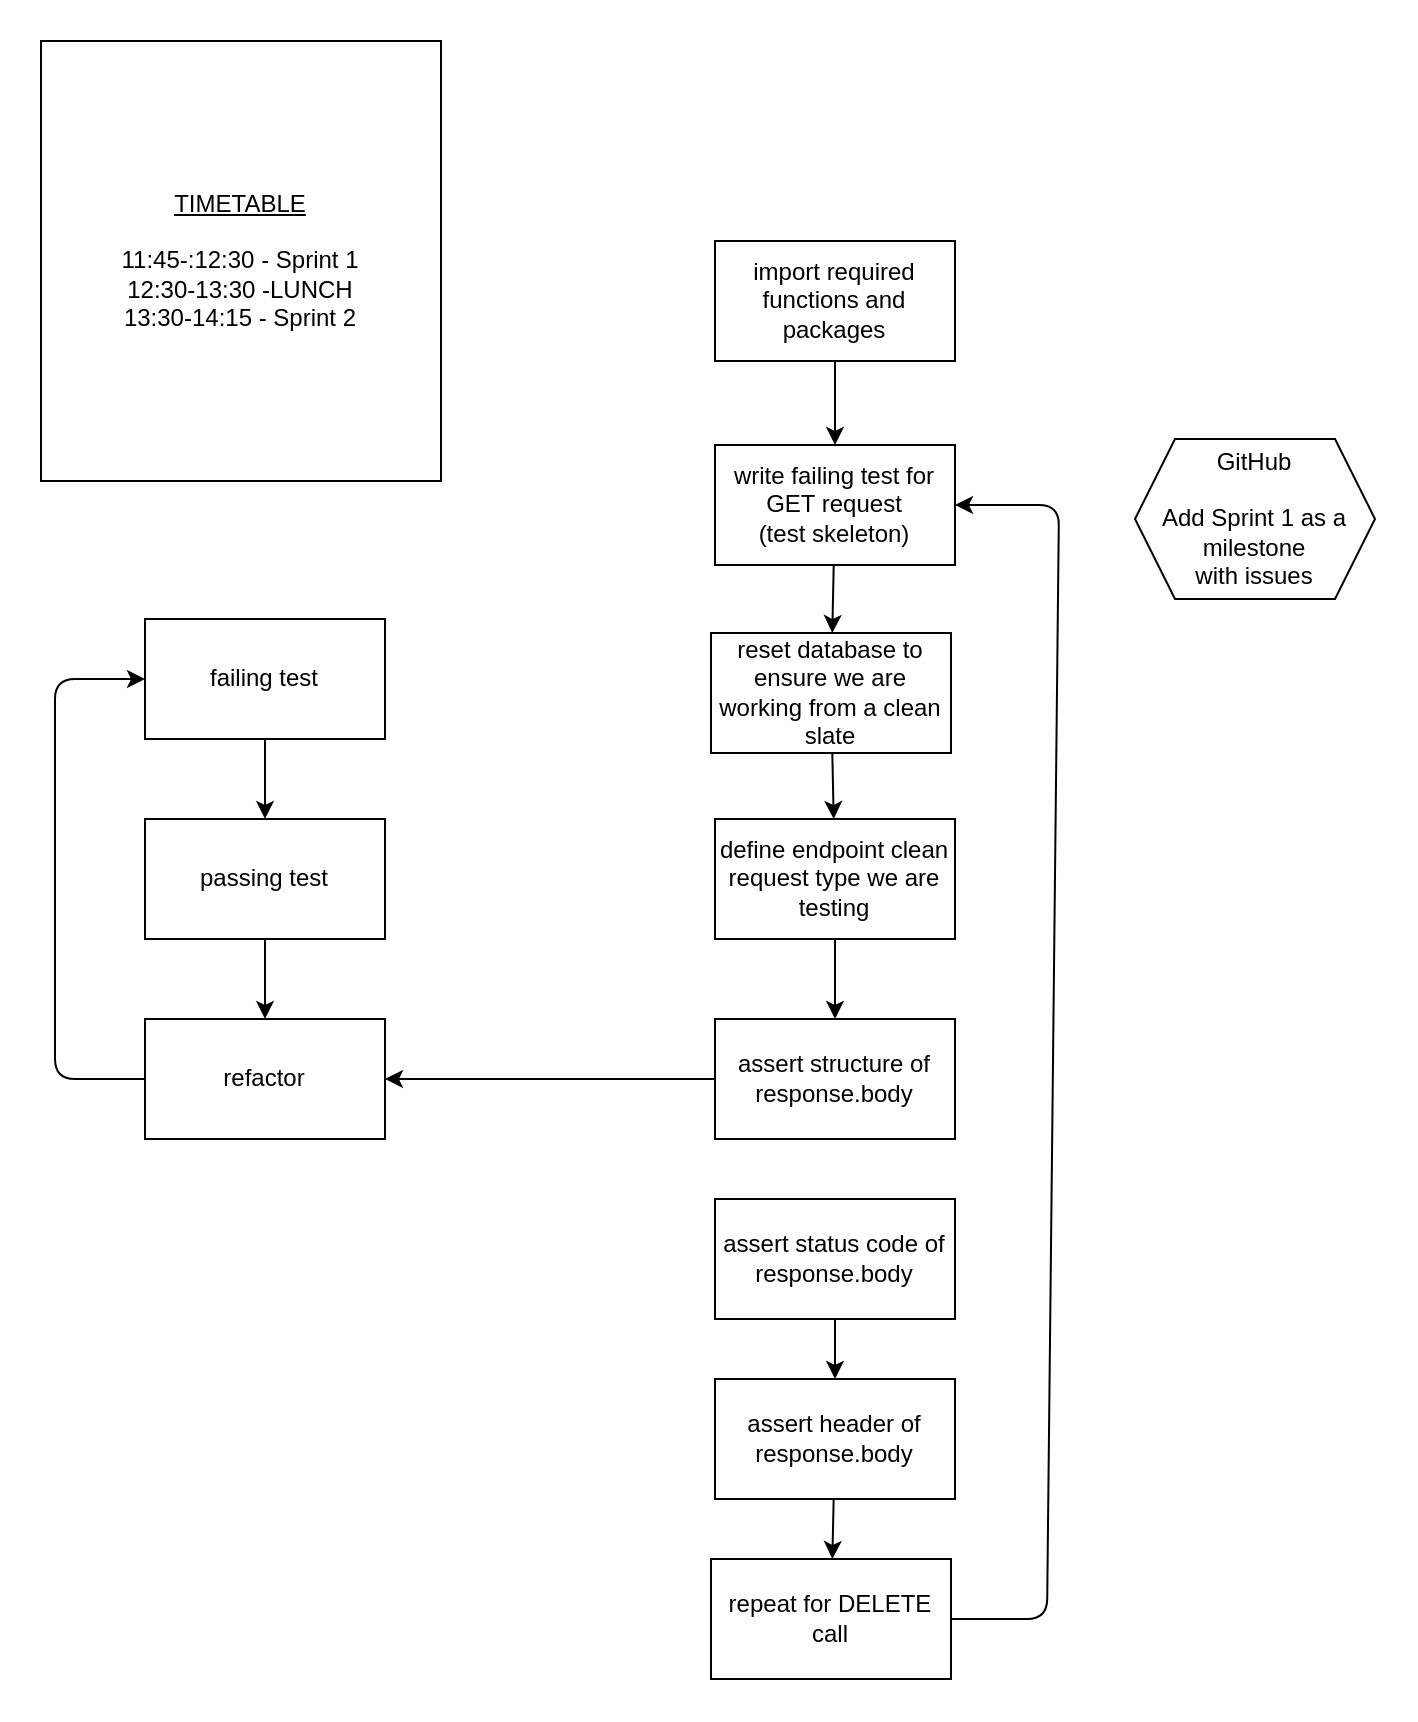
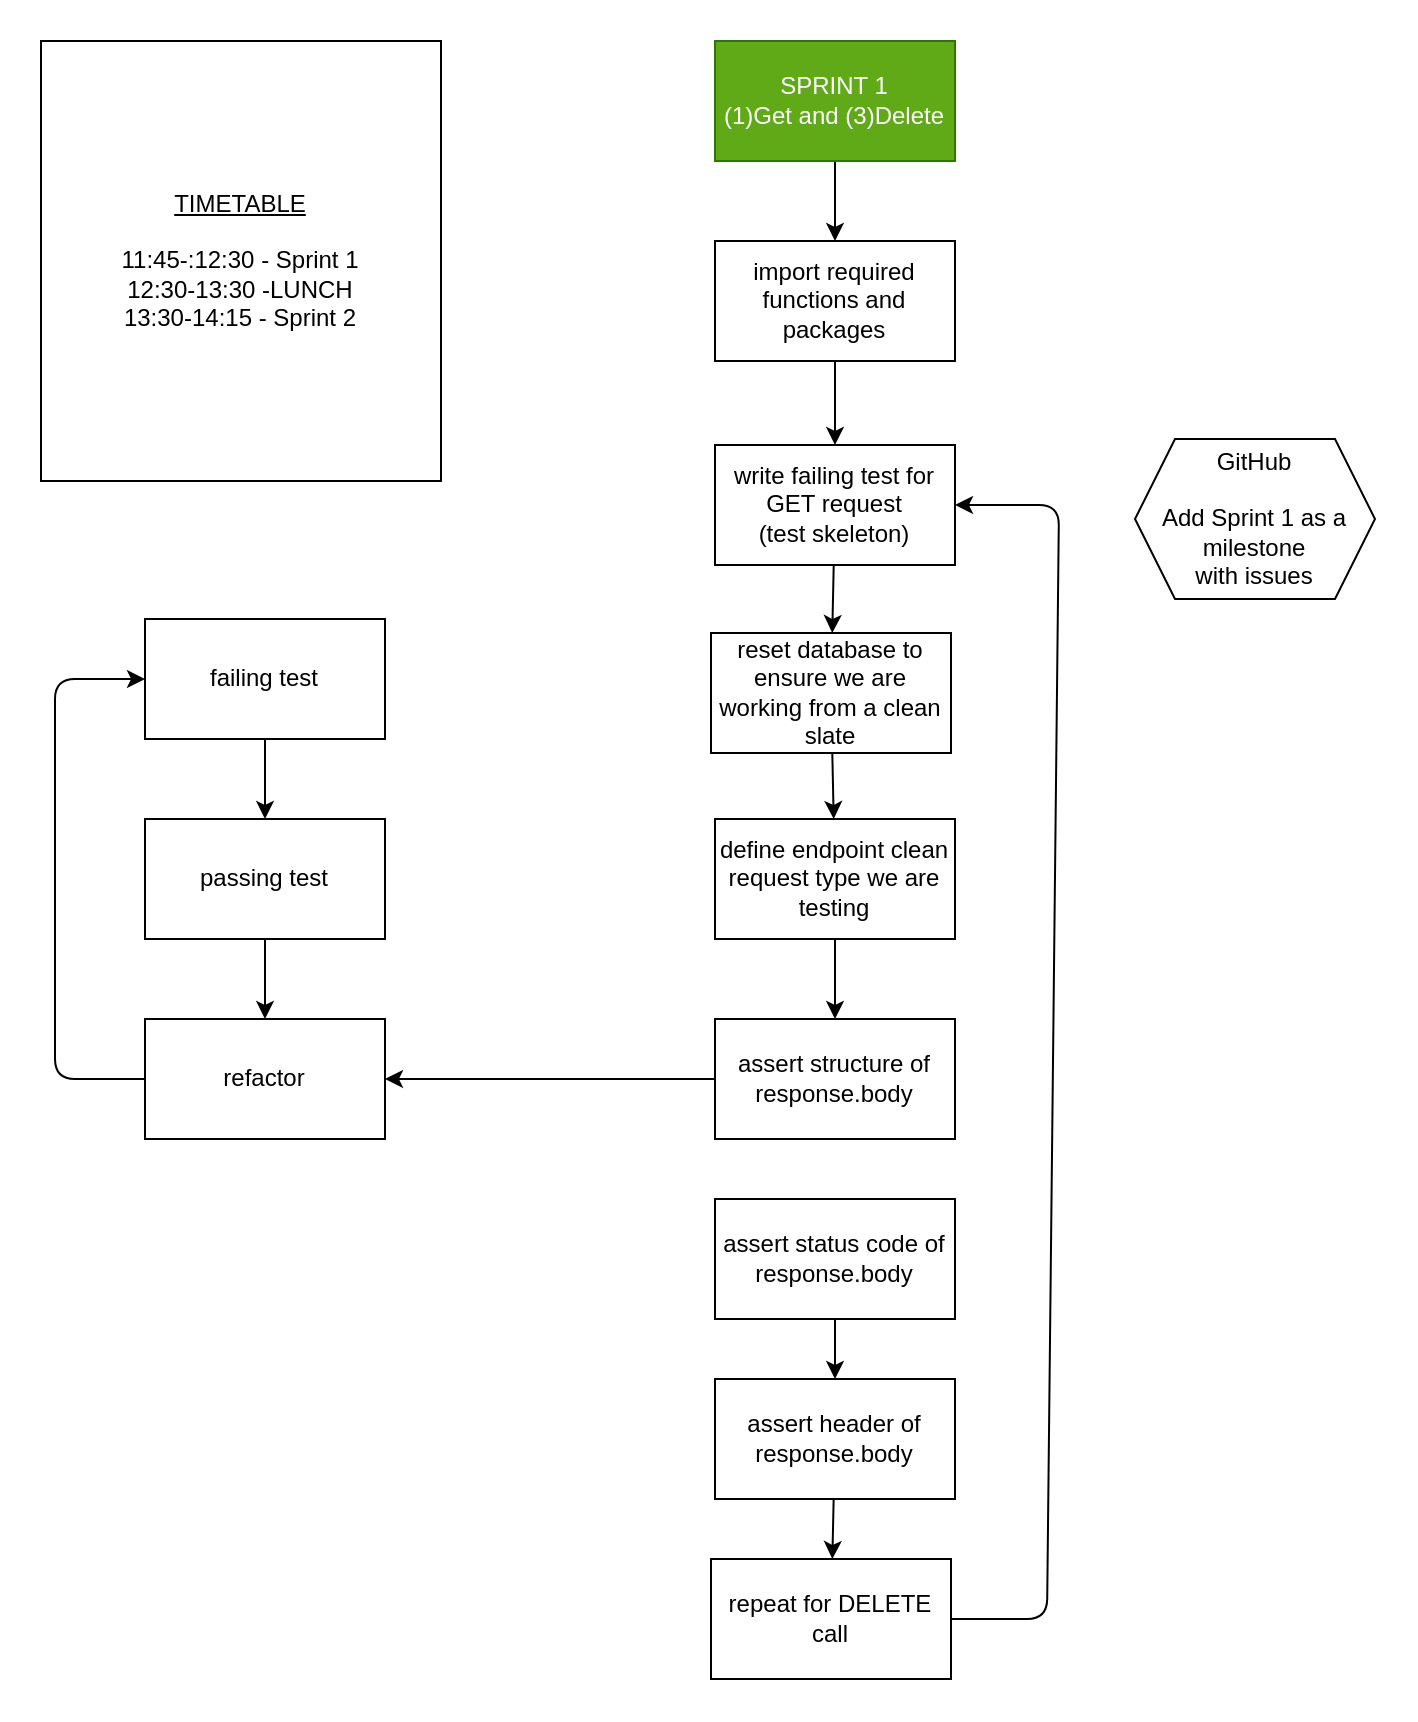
node "SPRINT 1 (1)Get and (3)Delete": added
edge "SPRINT 1 (1)Get and (3)Delete" -> "import required functions and packages": added
